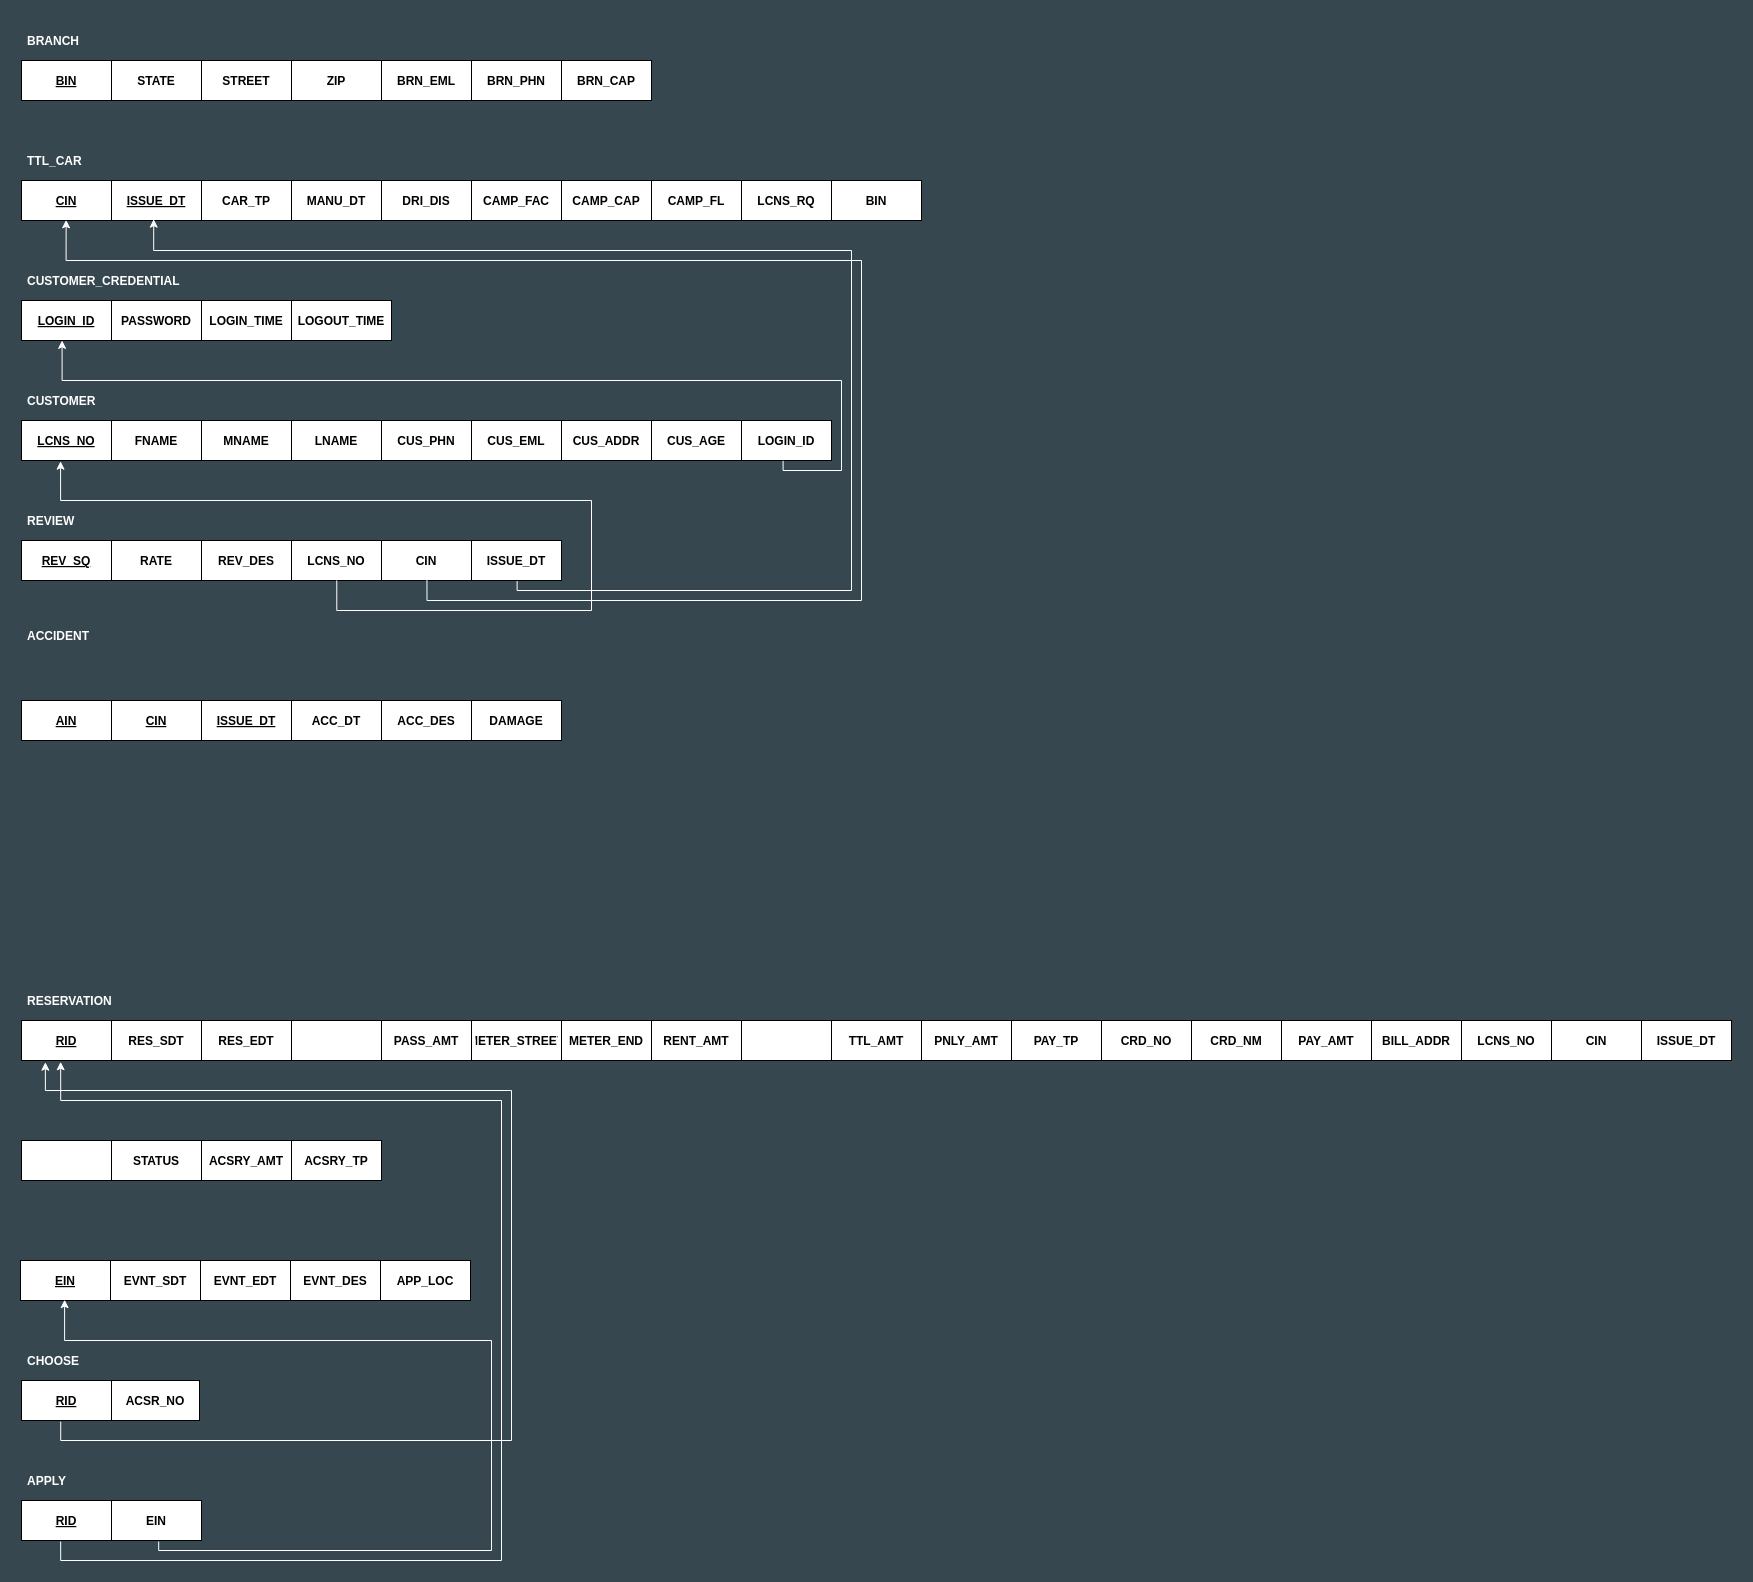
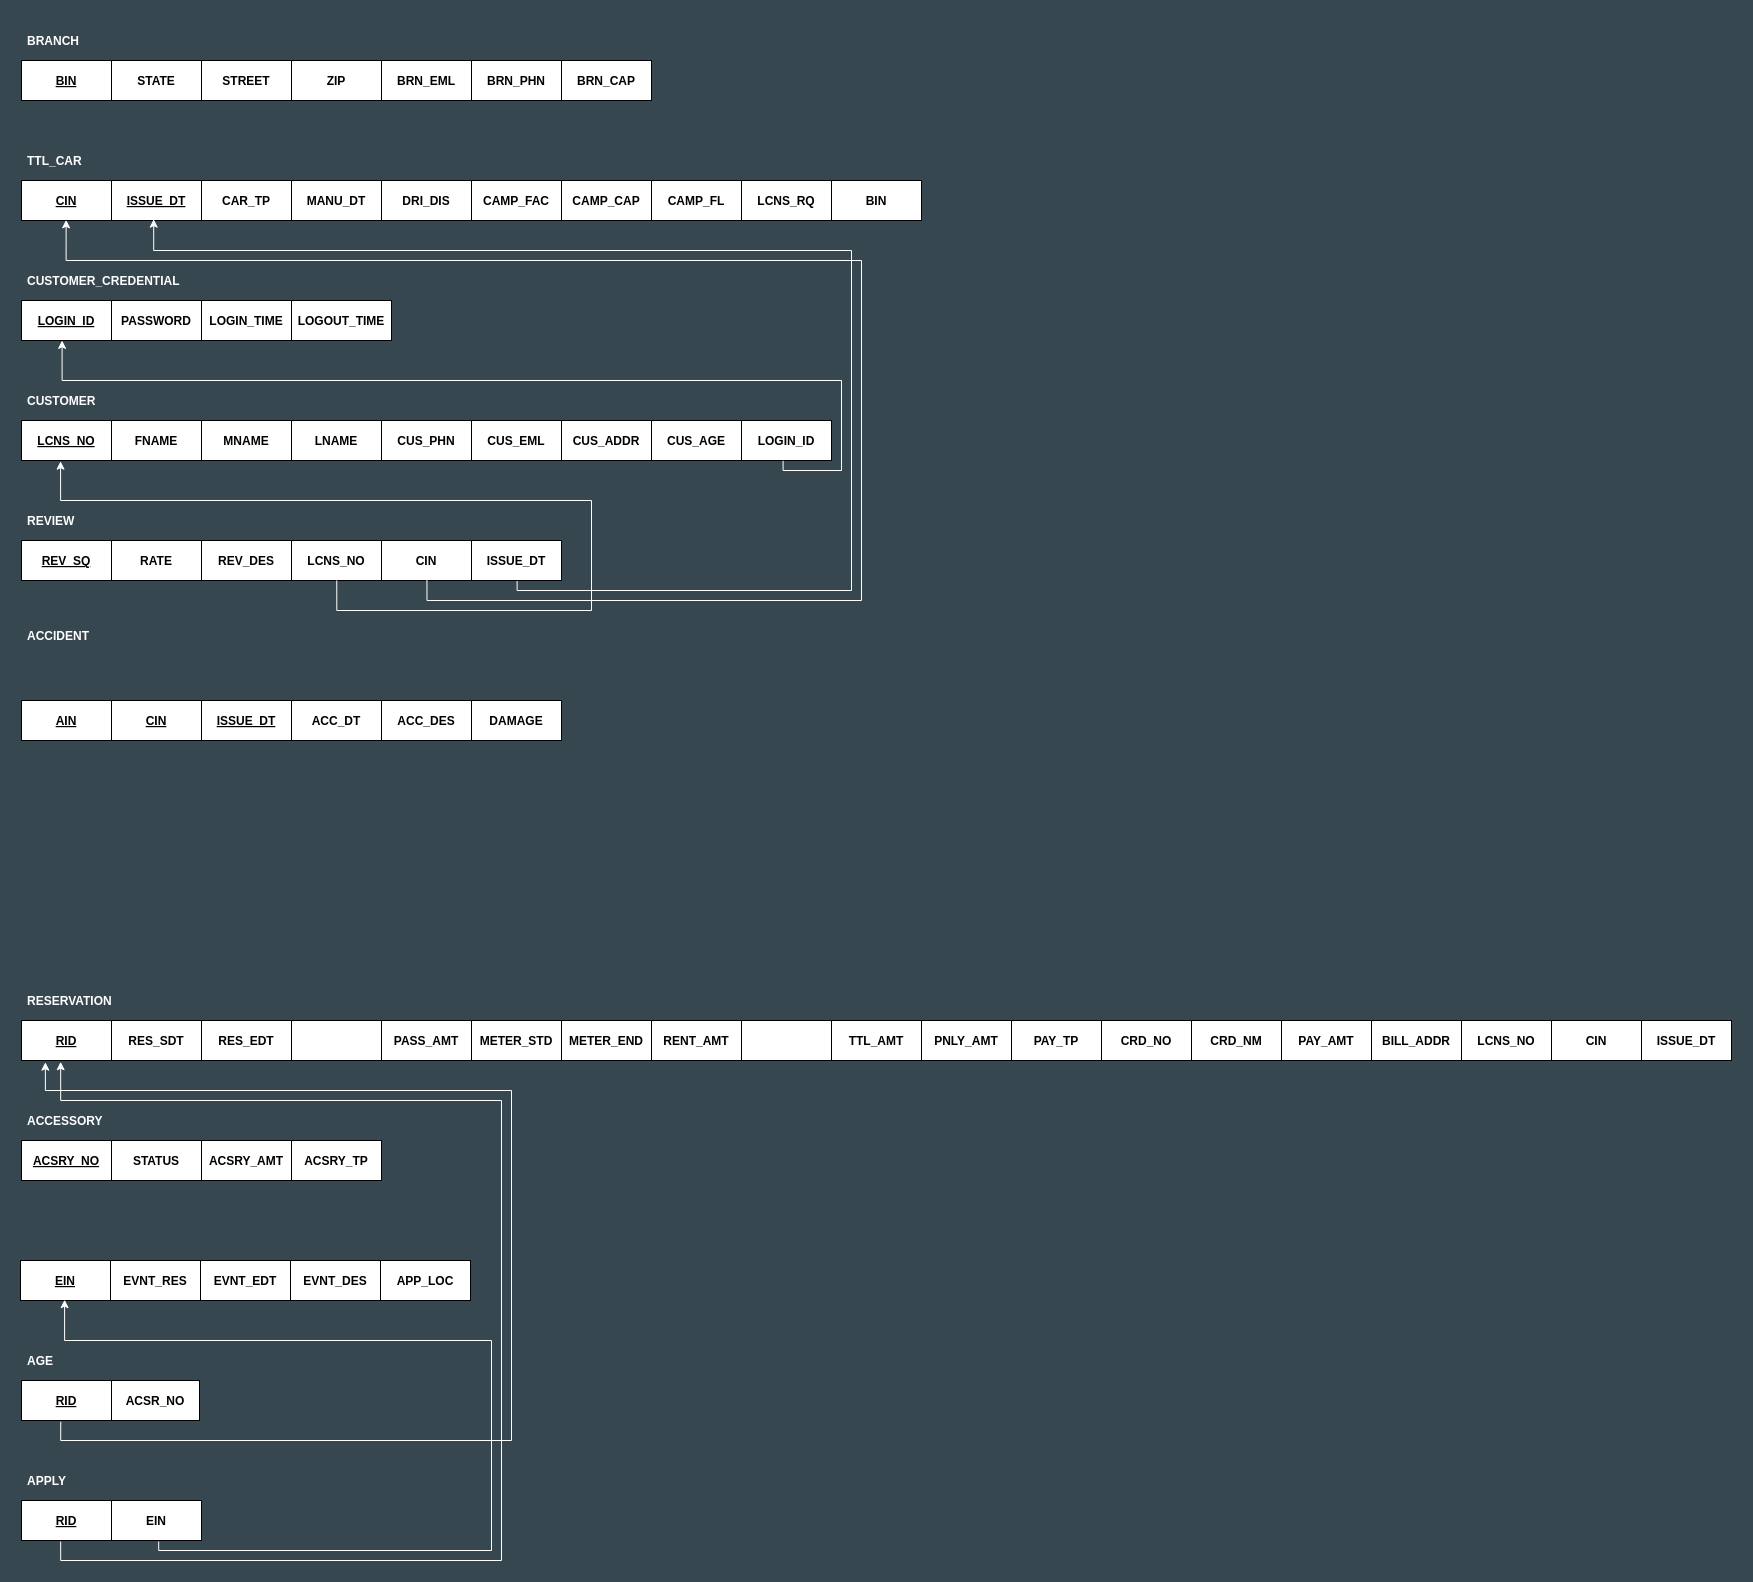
node "METER_STREET": label "METER_STREET" -> "METER_STD"
node "ACCESSORY": added
node "ACSRY_NO": added
node "EVNT_SDT": label "EVNT_SDT" -> "EVNT_RES"
node "CHOOSE": label "CHOOSE" -> "AGE"
